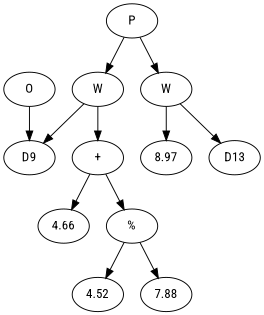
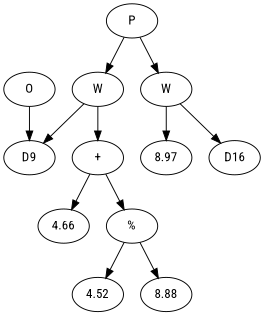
node "D13": label "D13" -> "D16"
node "7.88": label "7.88" -> "8.88"
